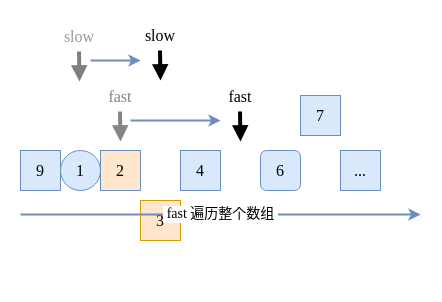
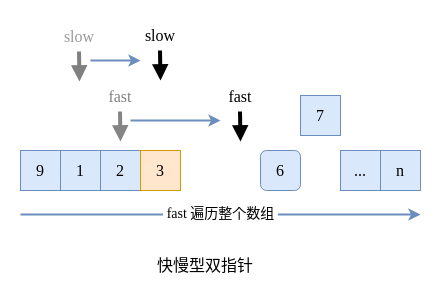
node "1": shape ellipse -> rectangle
node "2": fillcolor #ffe6cc -> #dae8fc
node "4": removed
node "n": added
node "3": moved (161, 221) -> (161, 171)
node "快慢型双指针": added
